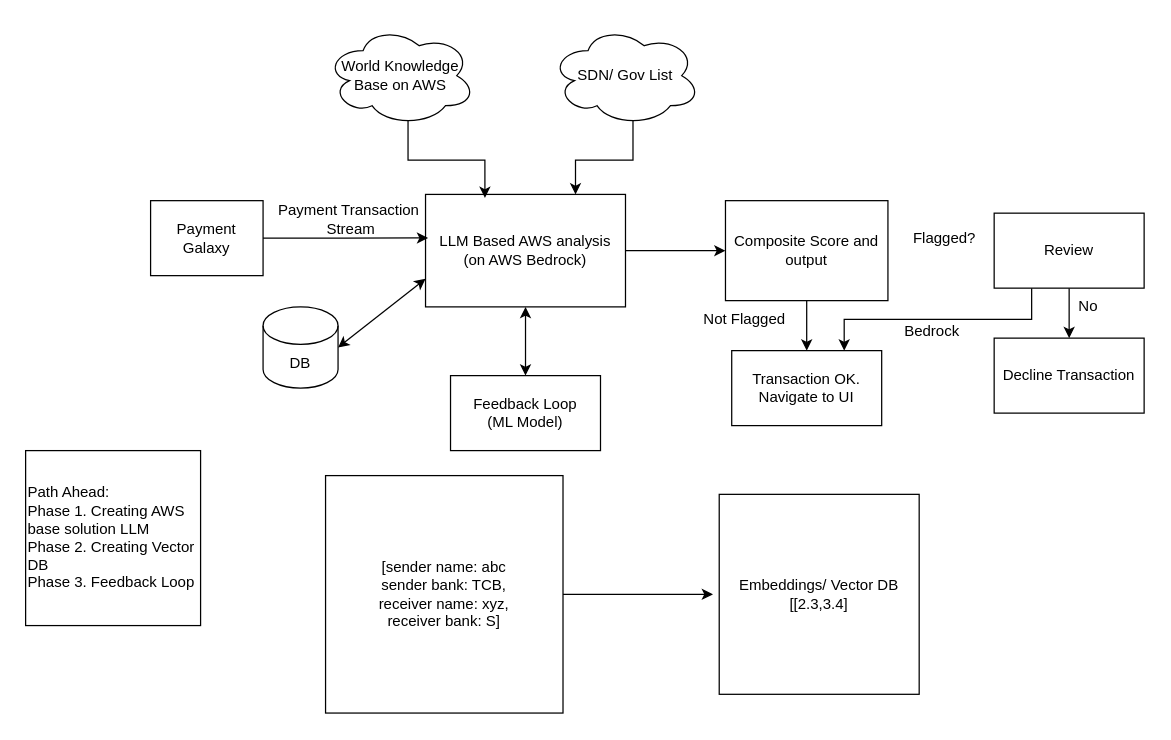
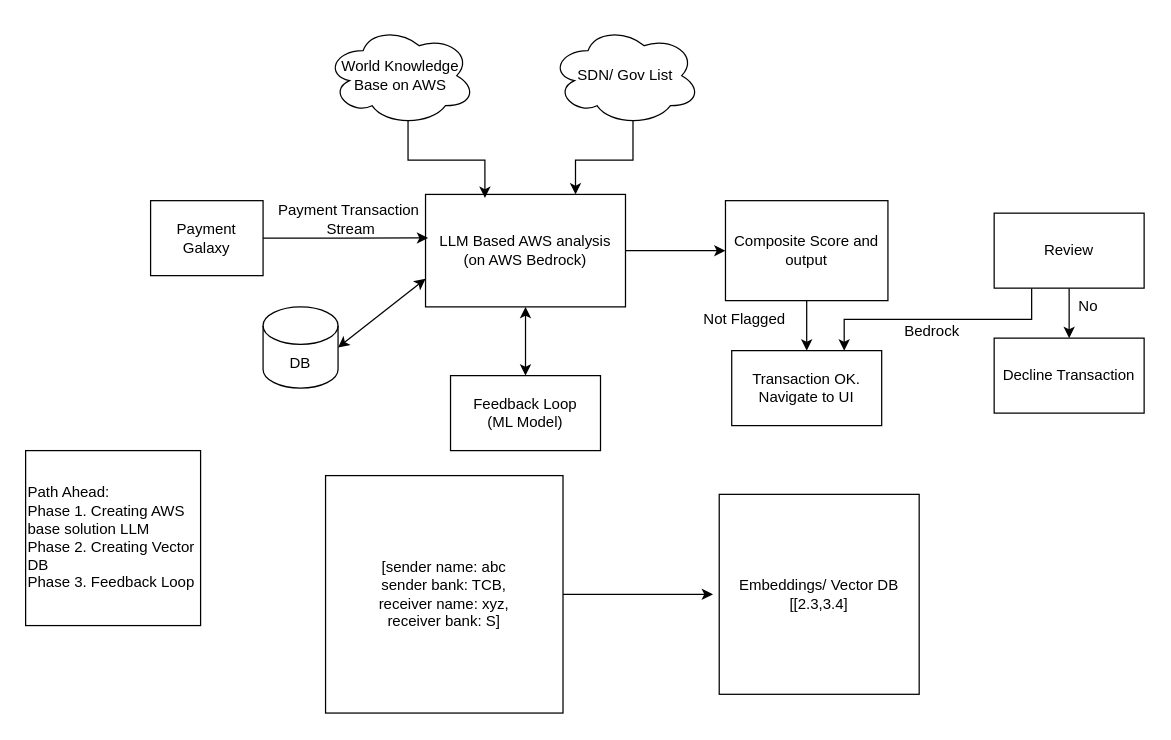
node "Flagged?": removed
